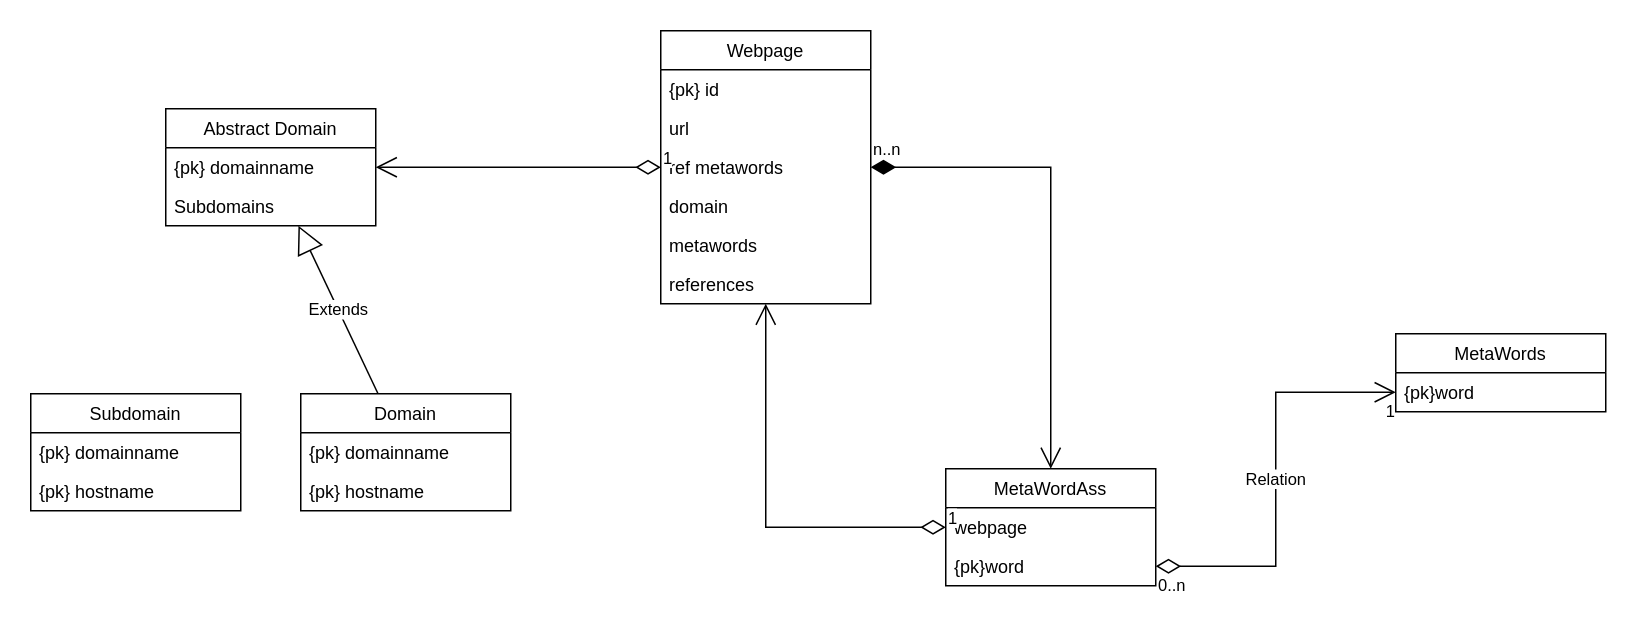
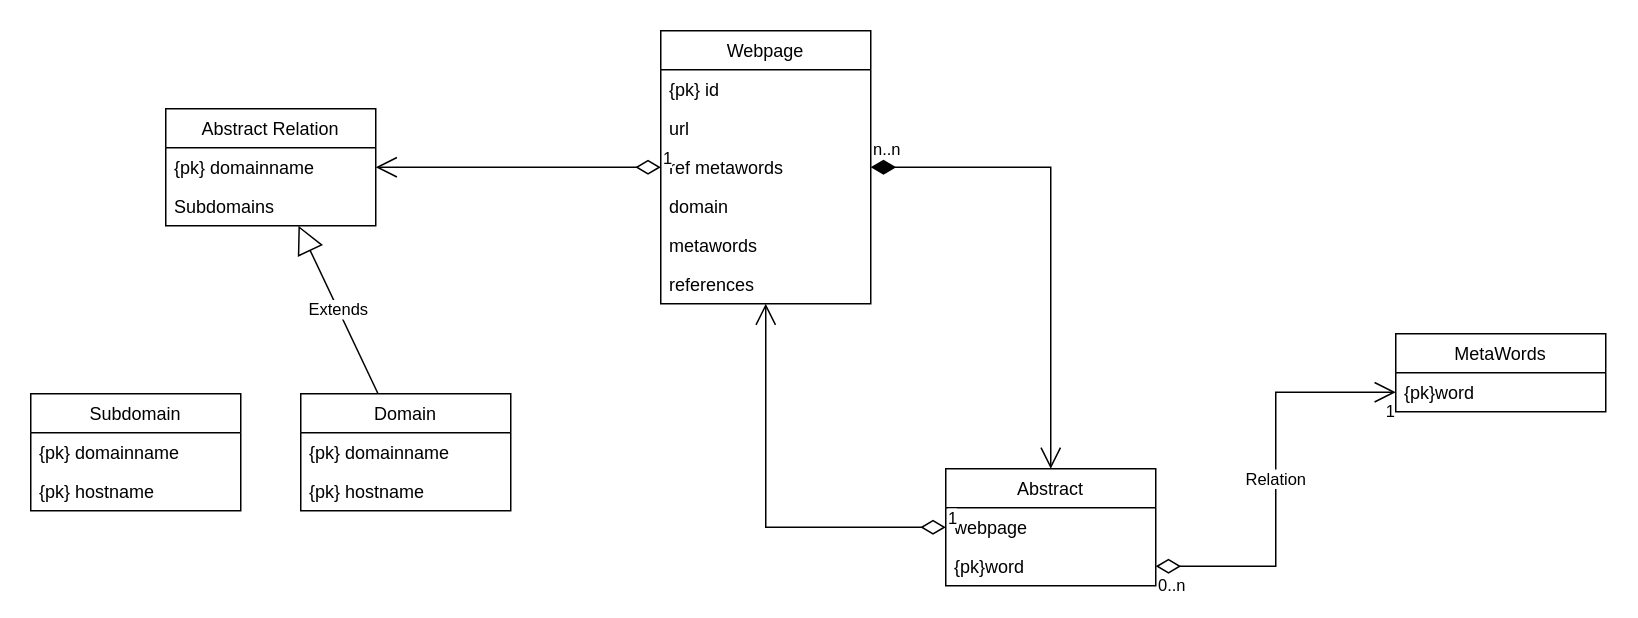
node "Abstract Domain": label "Abstract Domain" -> "Abstract Relation"
node "MetaWordAss": label "MetaWordAss" -> "Abstract"
